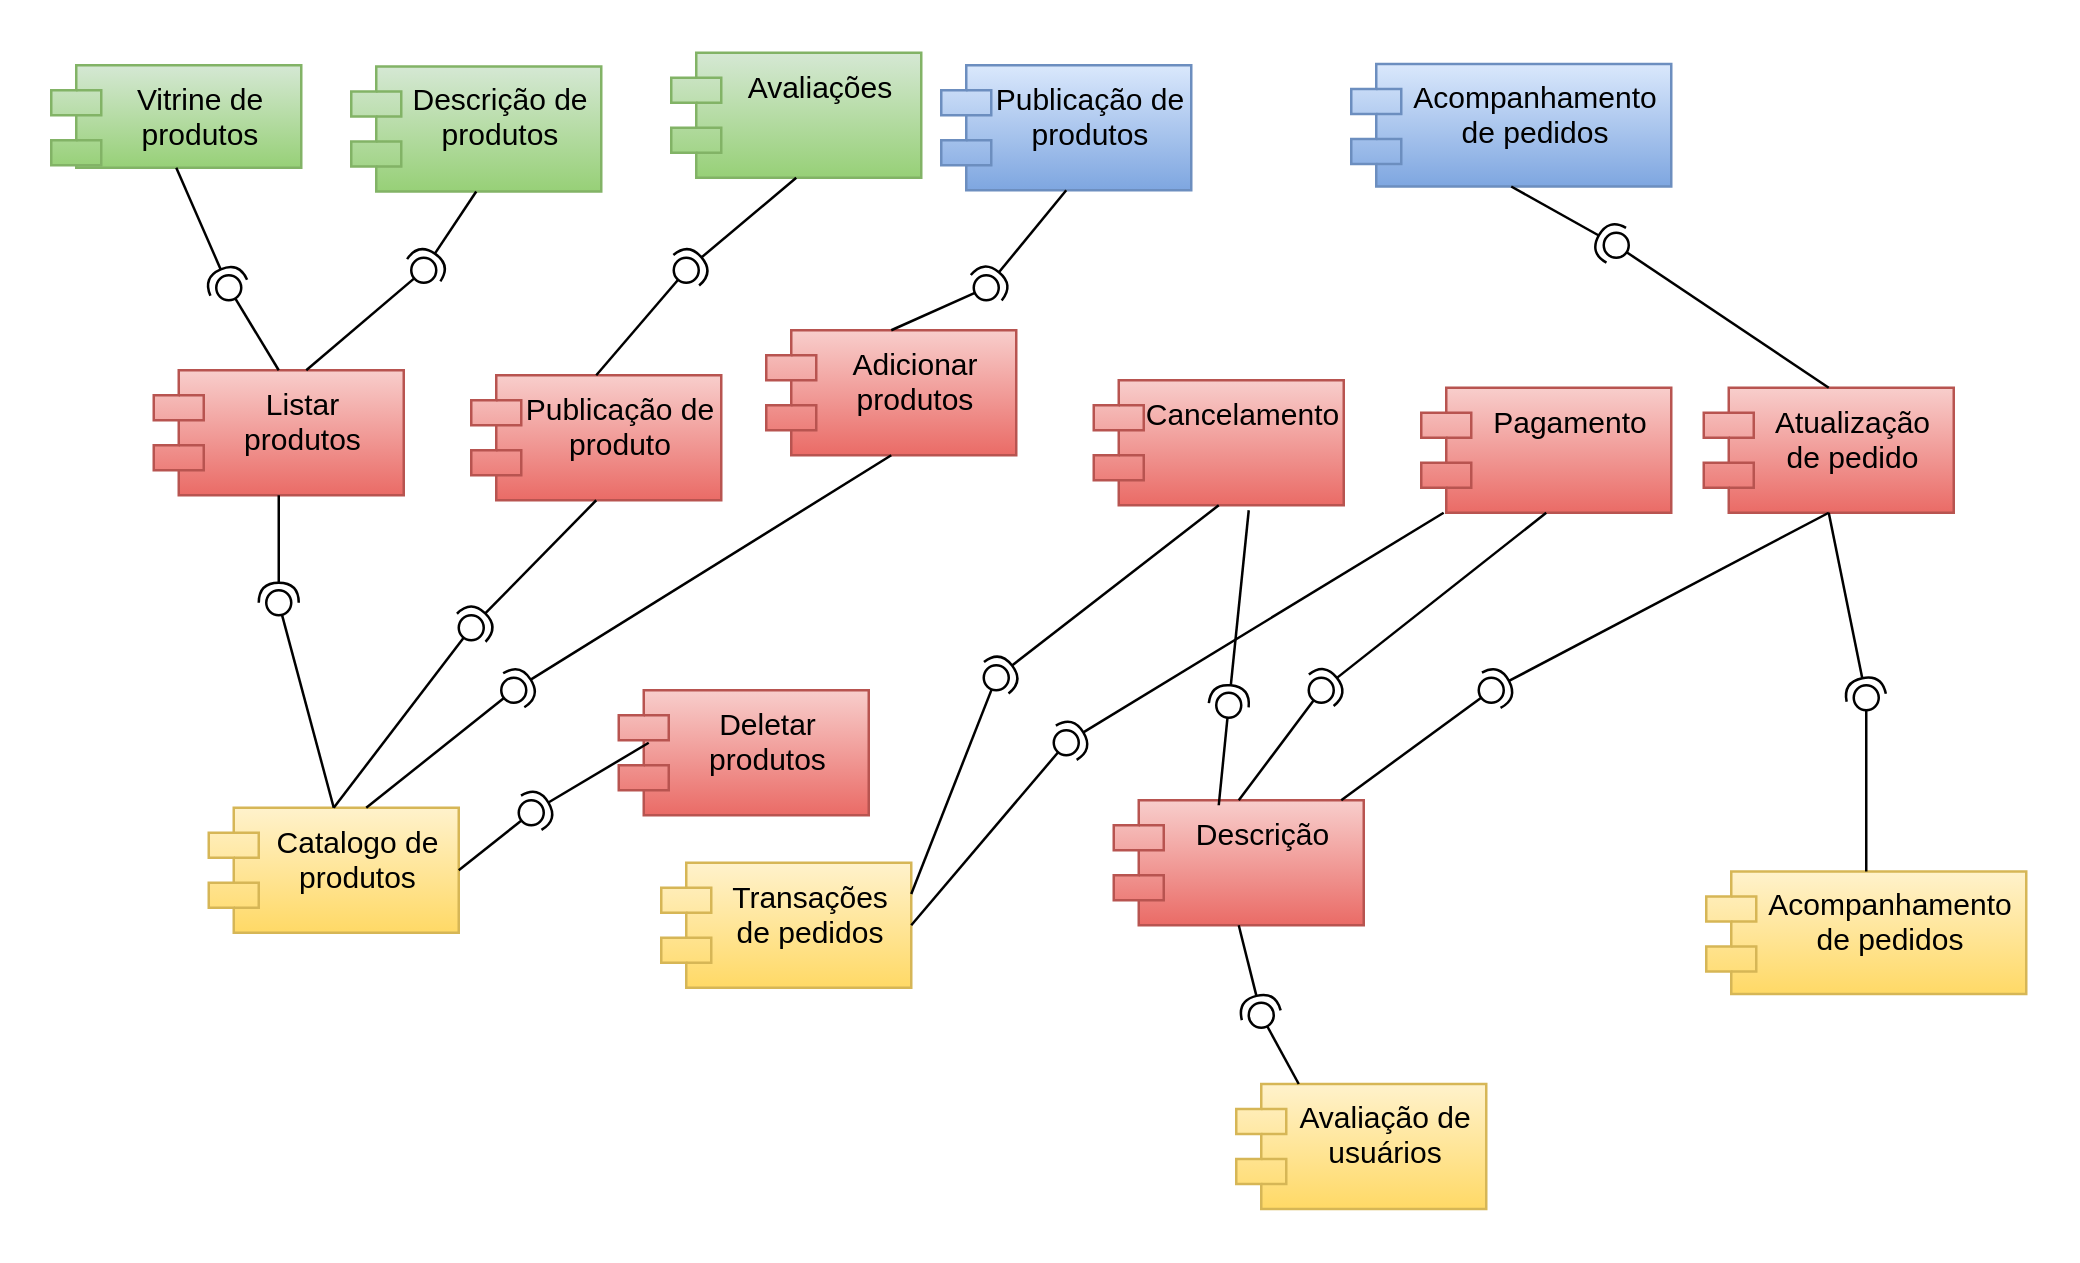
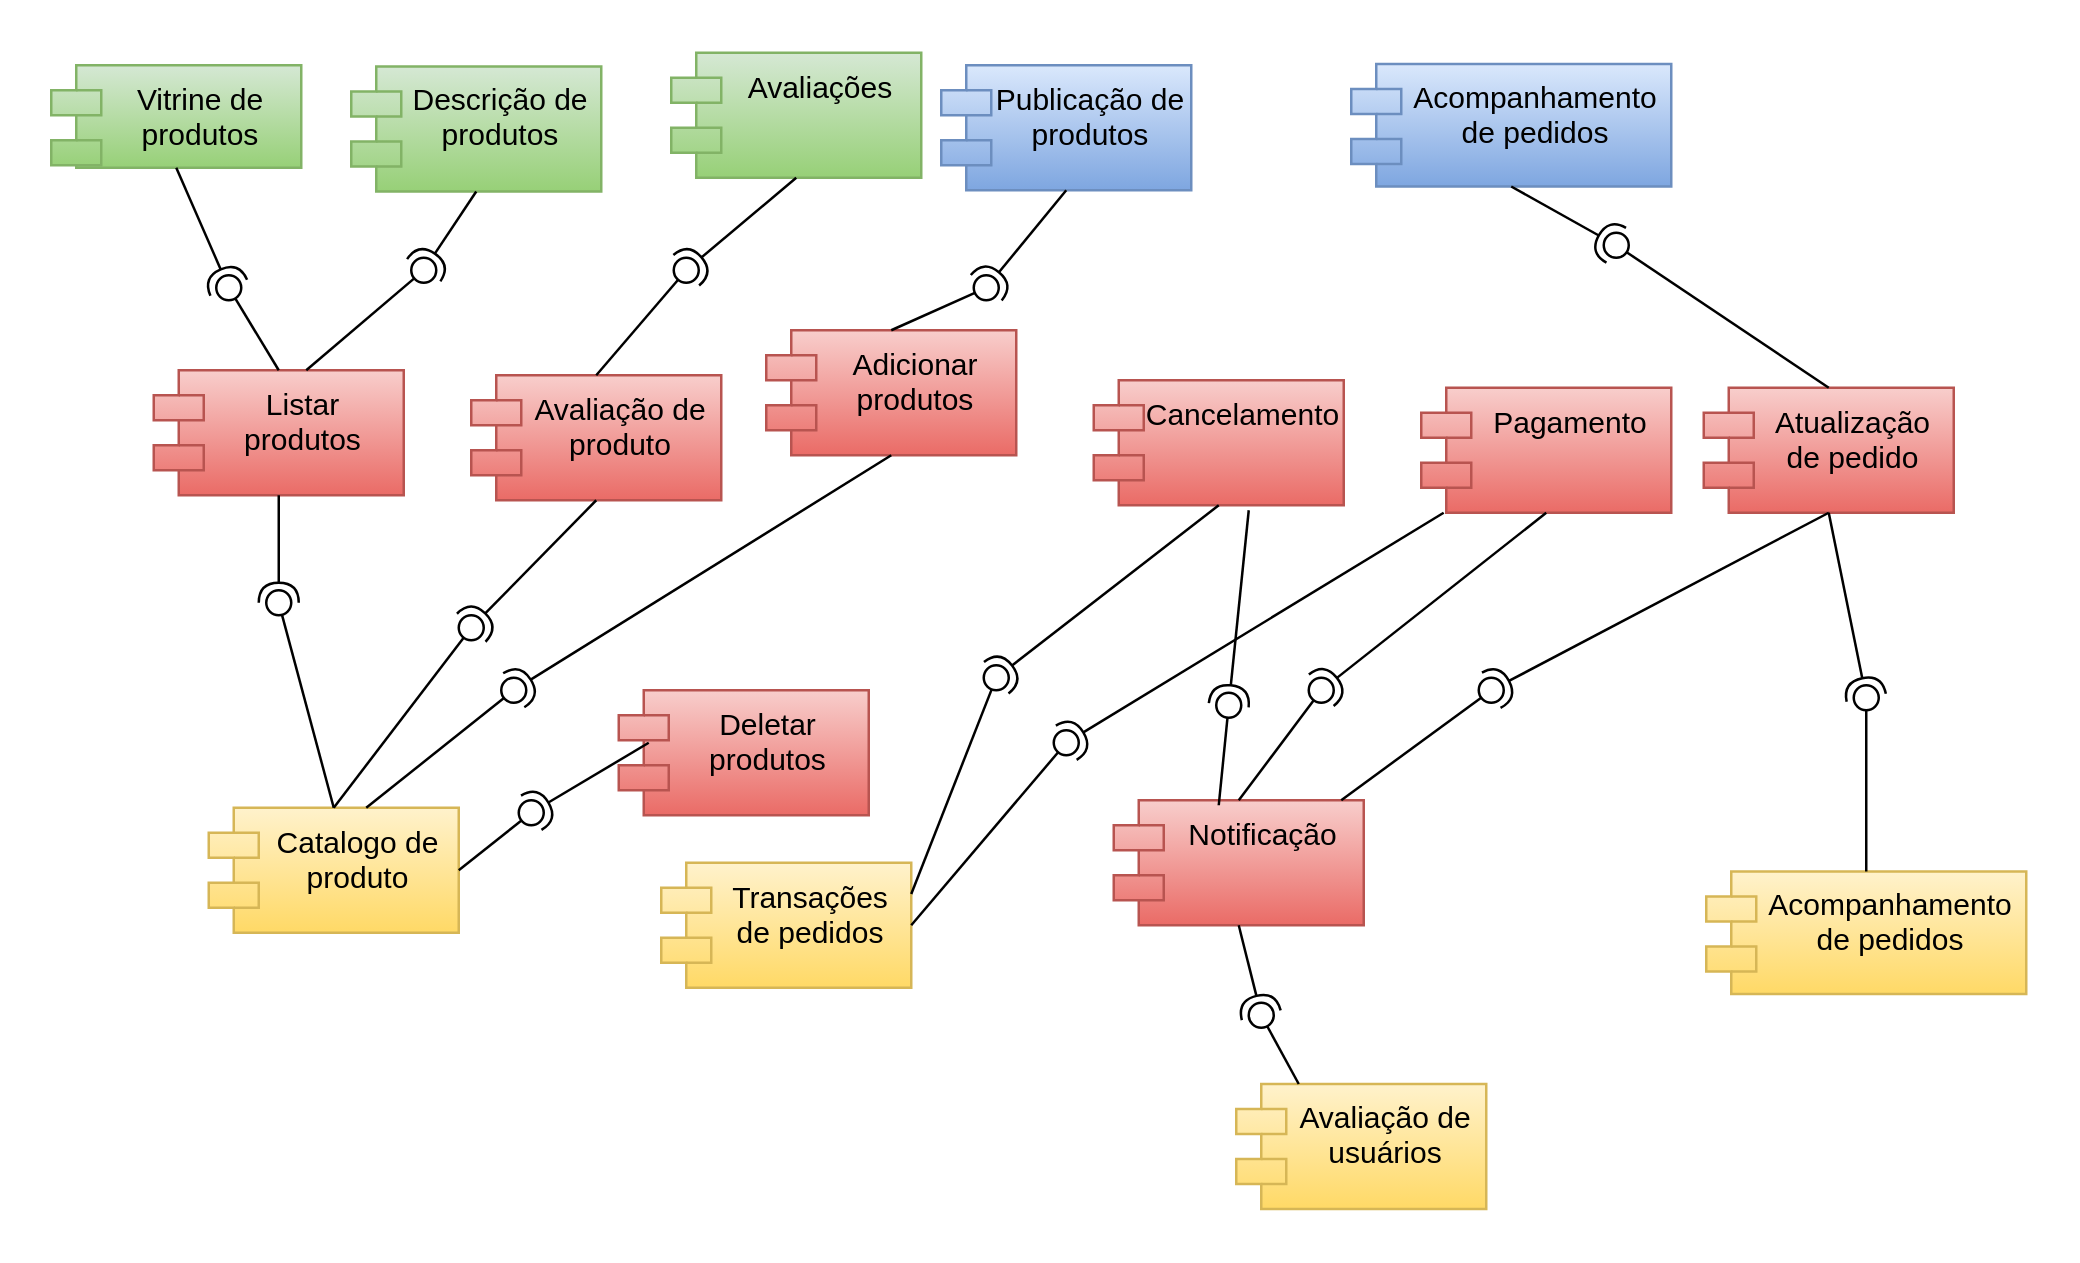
node "Publicação de produto": label "Publicação de produto" -> "Avaliação de produto"
node "Descrição": label "Descrição" -> "Notificação"
node "Catalogo de produtos": label "Catalogo de produtos" -> "Catalogo de produto"
